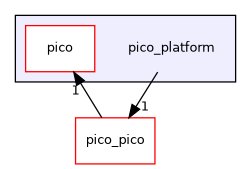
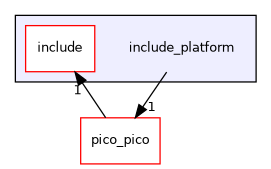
node "pico": label "pico" -> "include"
node "pico_platform": label "pico_platform" -> "include_platform"
